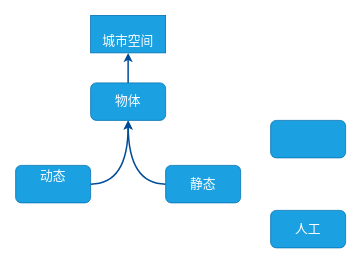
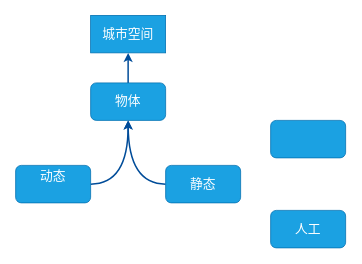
node "城市空间": moved (128, 42) -> (128, 34)
